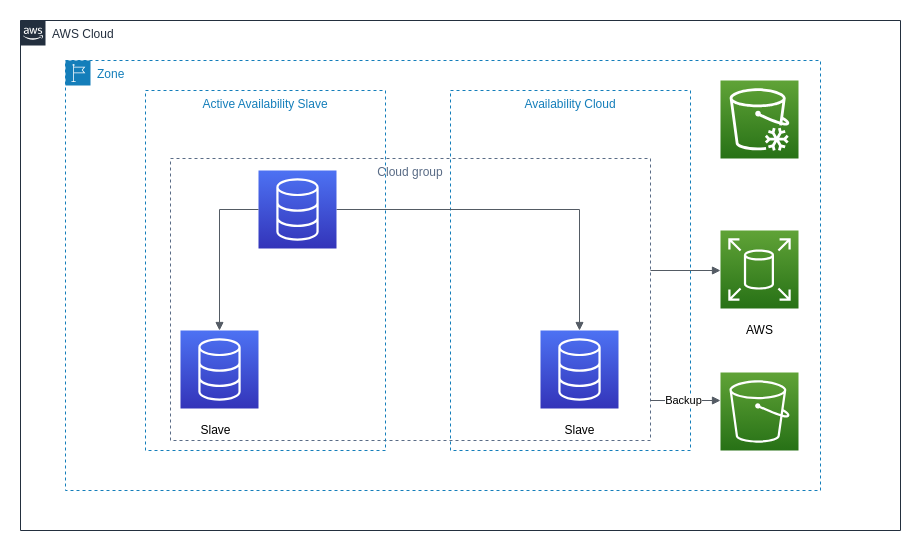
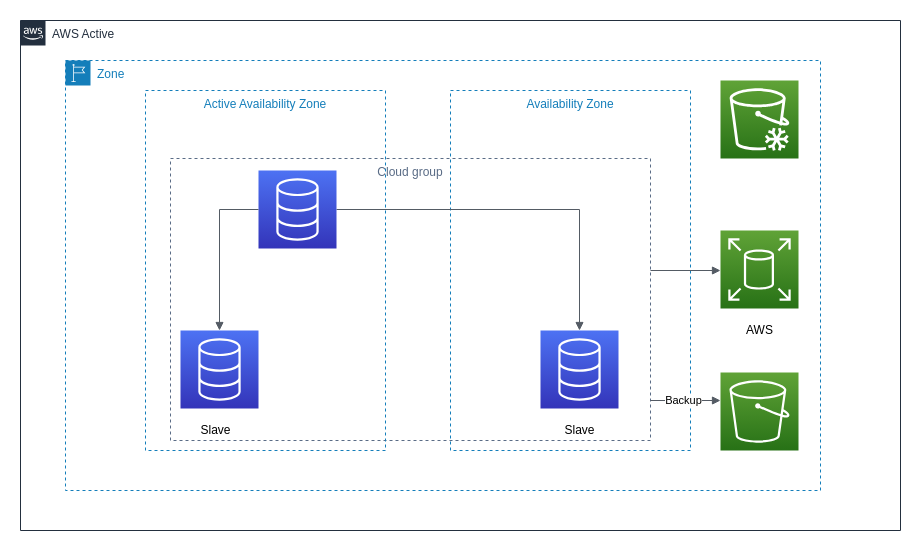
node "AWS Cloud": label "AWS Cloud" -> "AWS Active"
node "Active Availability Slave": label "Active Availability Slave" -> "Active Availability Zone"
node "Availability Cloud": label "Availability Cloud" -> "Availability Zone"
